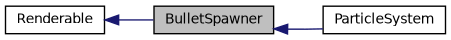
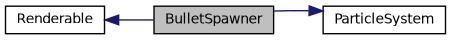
edge "ParticleSystem" -> "BulletSpawner": reversed
